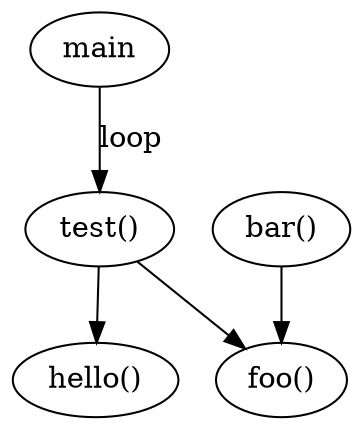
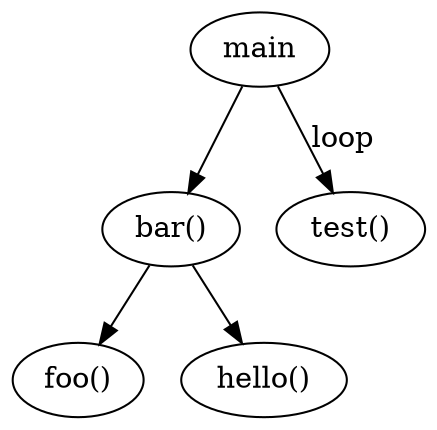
edge "main" -> "bar()": added
edge "test()" -> "hello()": now "bar()" -> "hello()"
edge "test()" -> "foo()": removed
